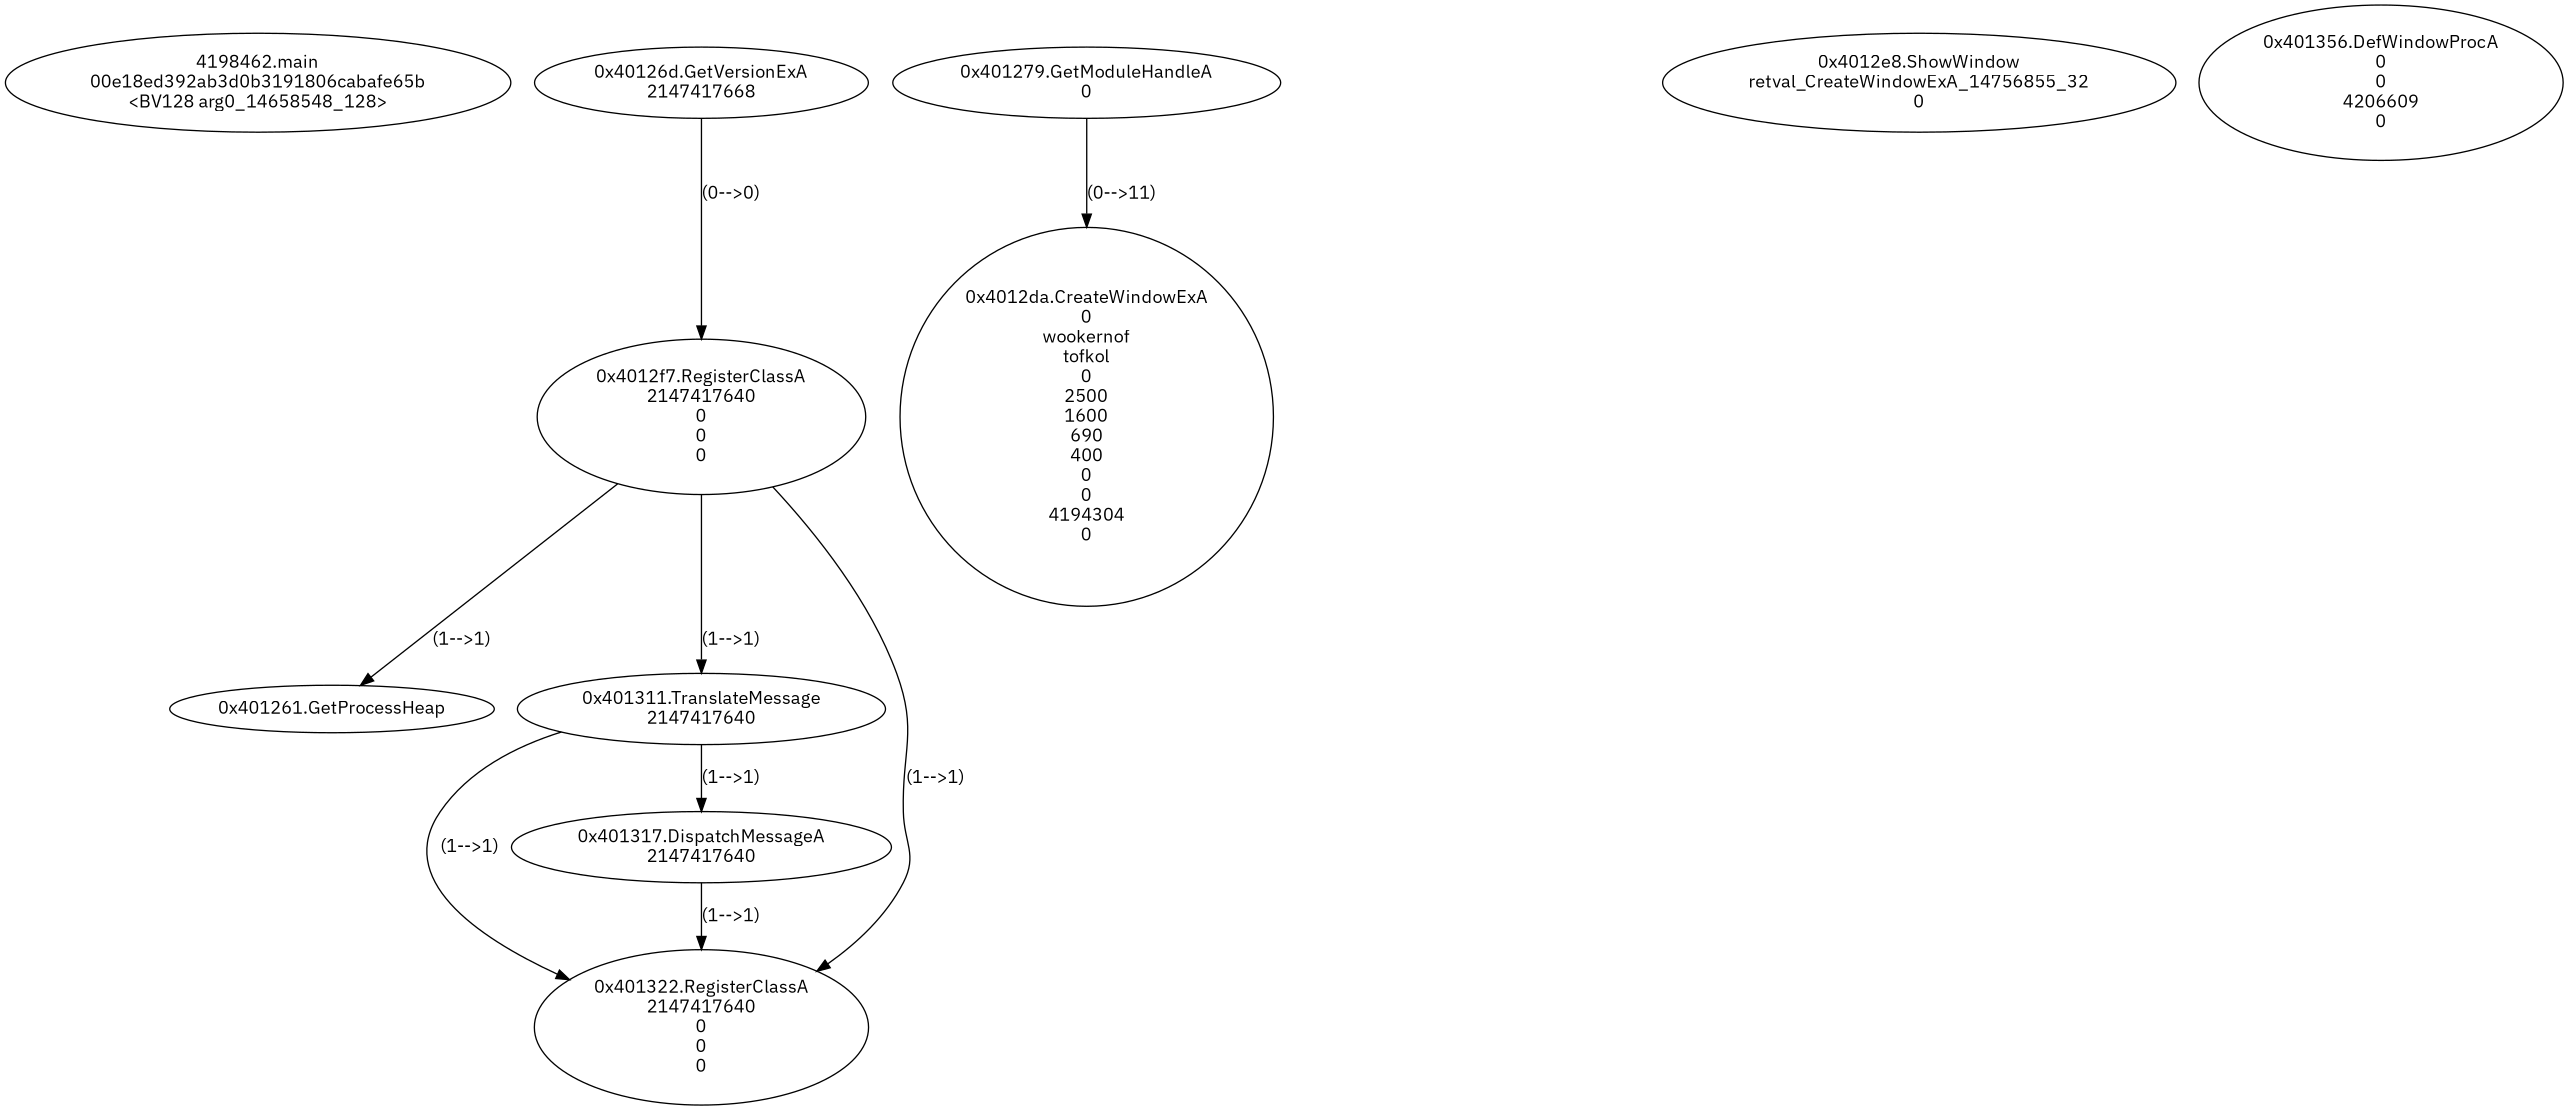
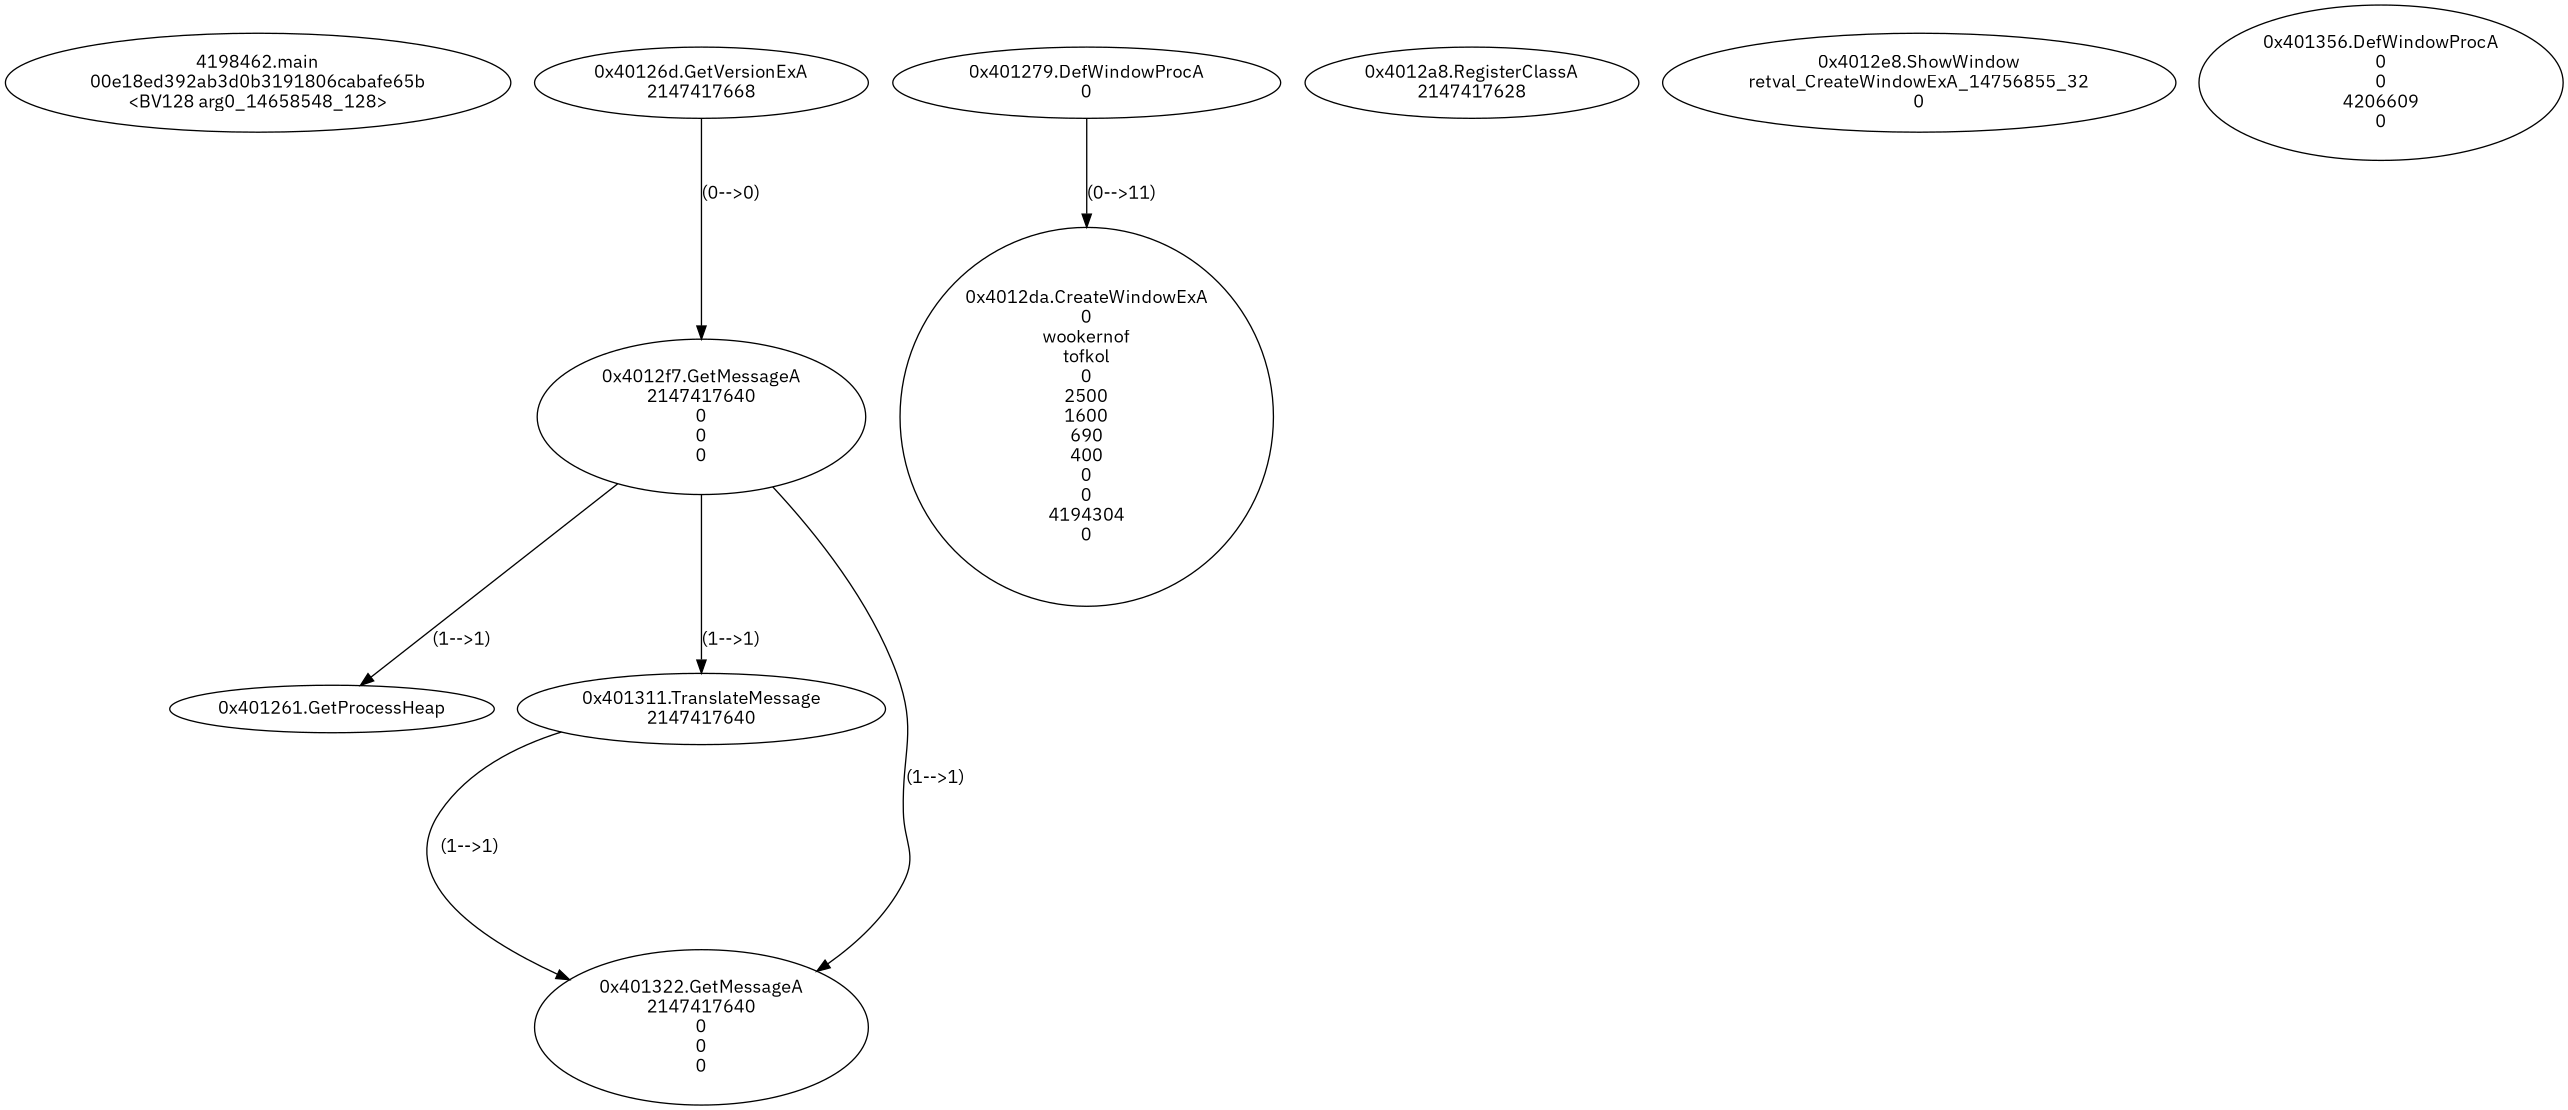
node "0x401279.GetModuleHandleA 0": label "0x401279.GetModuleHandleA 0" -> "0x401279.DefWindowProcA 0"
node "0x4012a8.RegisterClassA 2147417628": added
node "0x4012f7.RegisterClassA 2147417640 0 0 0": label "0x4012f7.RegisterClassA 2147417640 0 0 0" -> "0x4012f7.GetMessageA 2147417640 0 0 0"
node "0x401317.DispatchMessageA 2147417640": removed
node "0x401322.RegisterClassA 2147417640 0 0 0": label "0x401322.RegisterClassA 2147417640 0 0 0" -> "0x401322.GetMessageA 2147417640 0 0 0"
